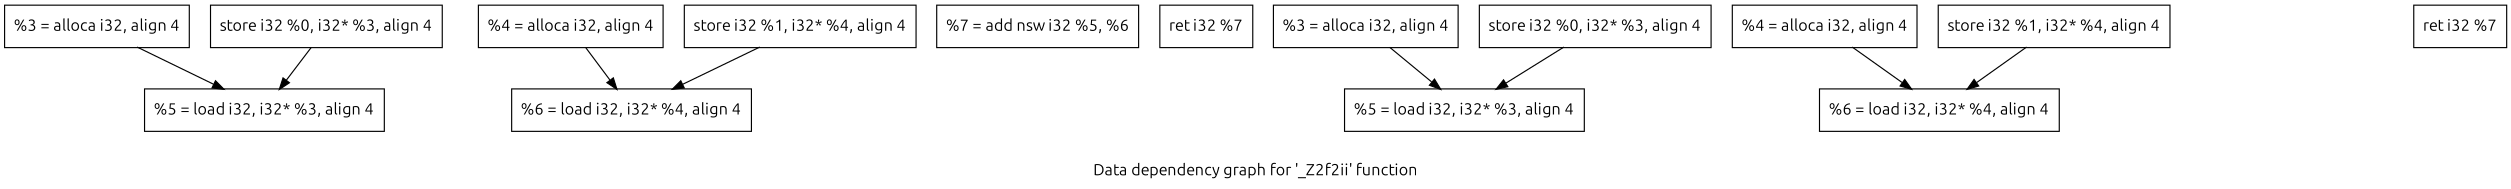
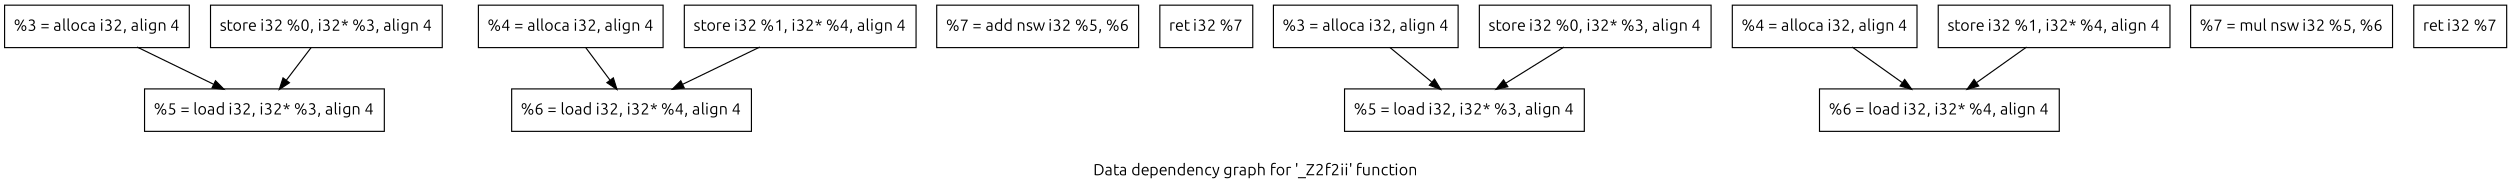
node "%7 = mul nsw i32 %5, %6": added
